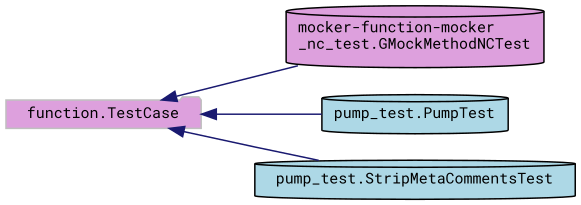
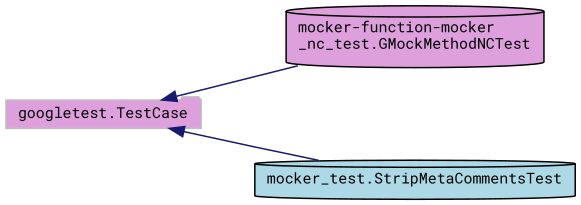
node "function.TestCase": label "function.TestCase" -> "googletest.TestCase"
node "pump_test.PumpTest": removed
node "pump_test.StripMetaCommentsTest": label "pump_test.StripMetaCommentsTest" -> "mocker_test.StripMetaCommentsTest"
